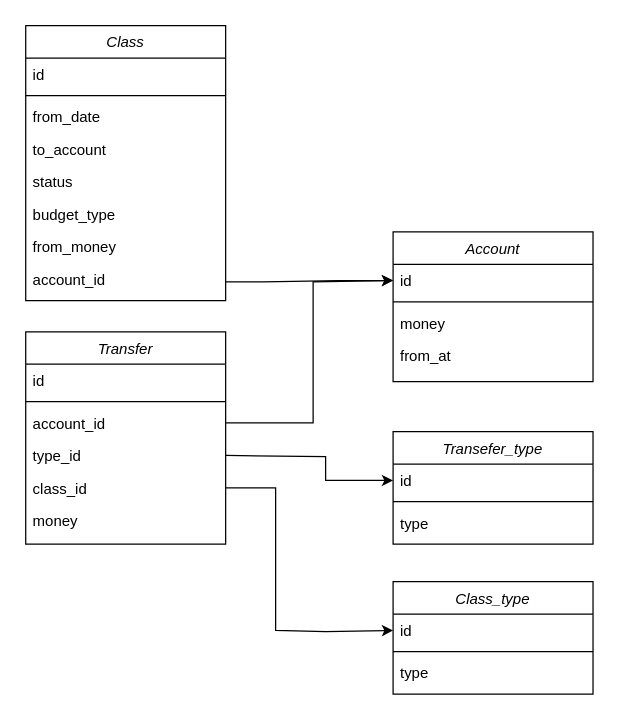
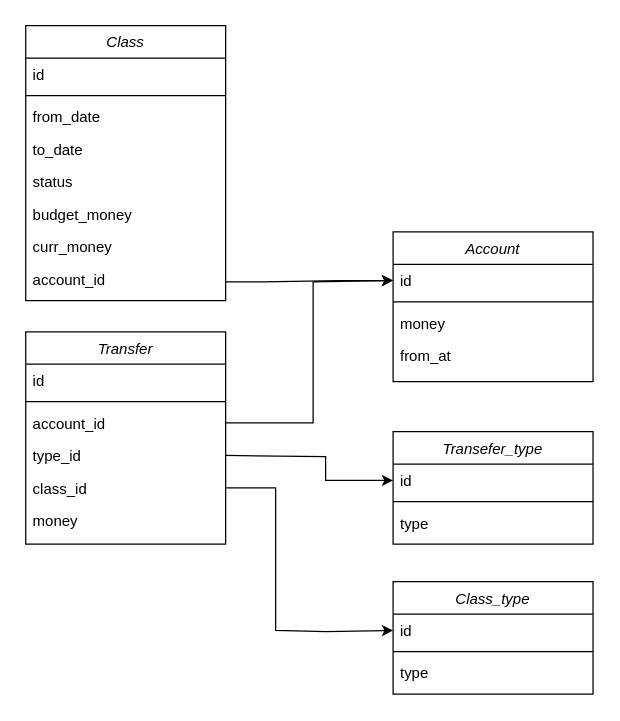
node "to_account": label "to_account" -> "to_date"
node "budget_type": label "budget_type" -> "budget_money"
node "from_money": label "from_money" -> "curr_money"
